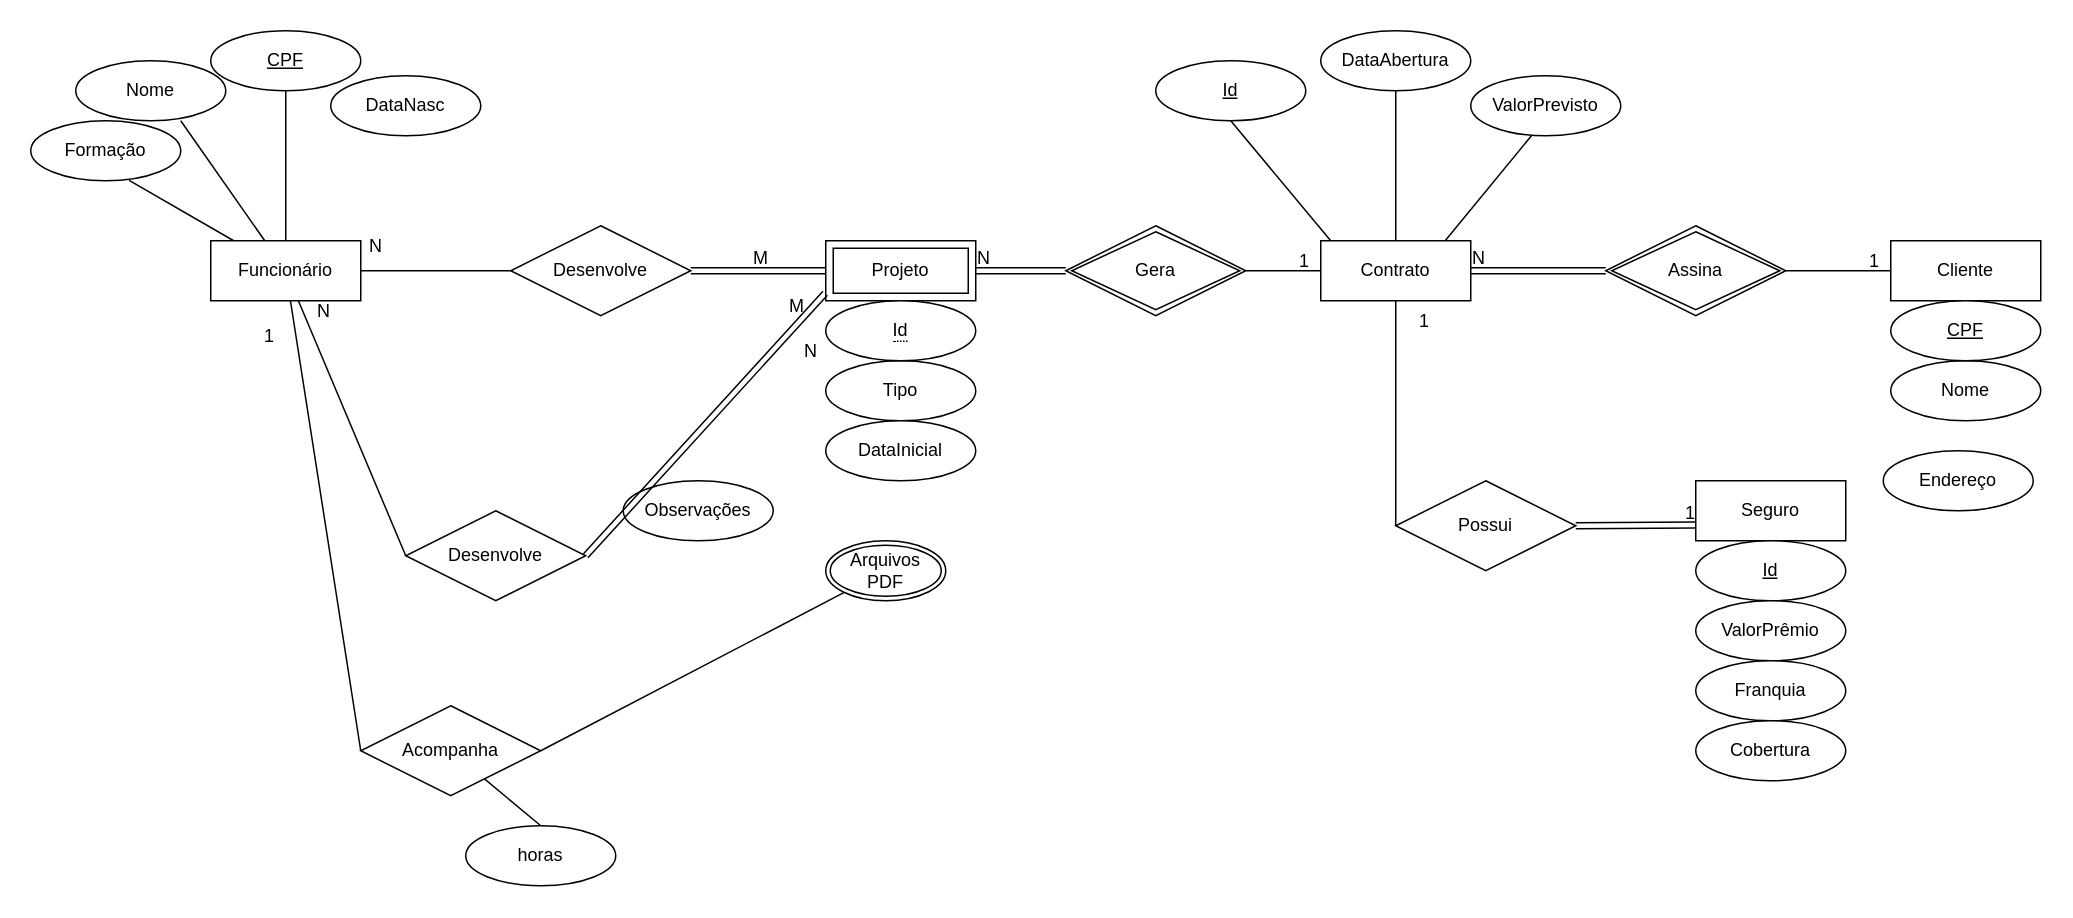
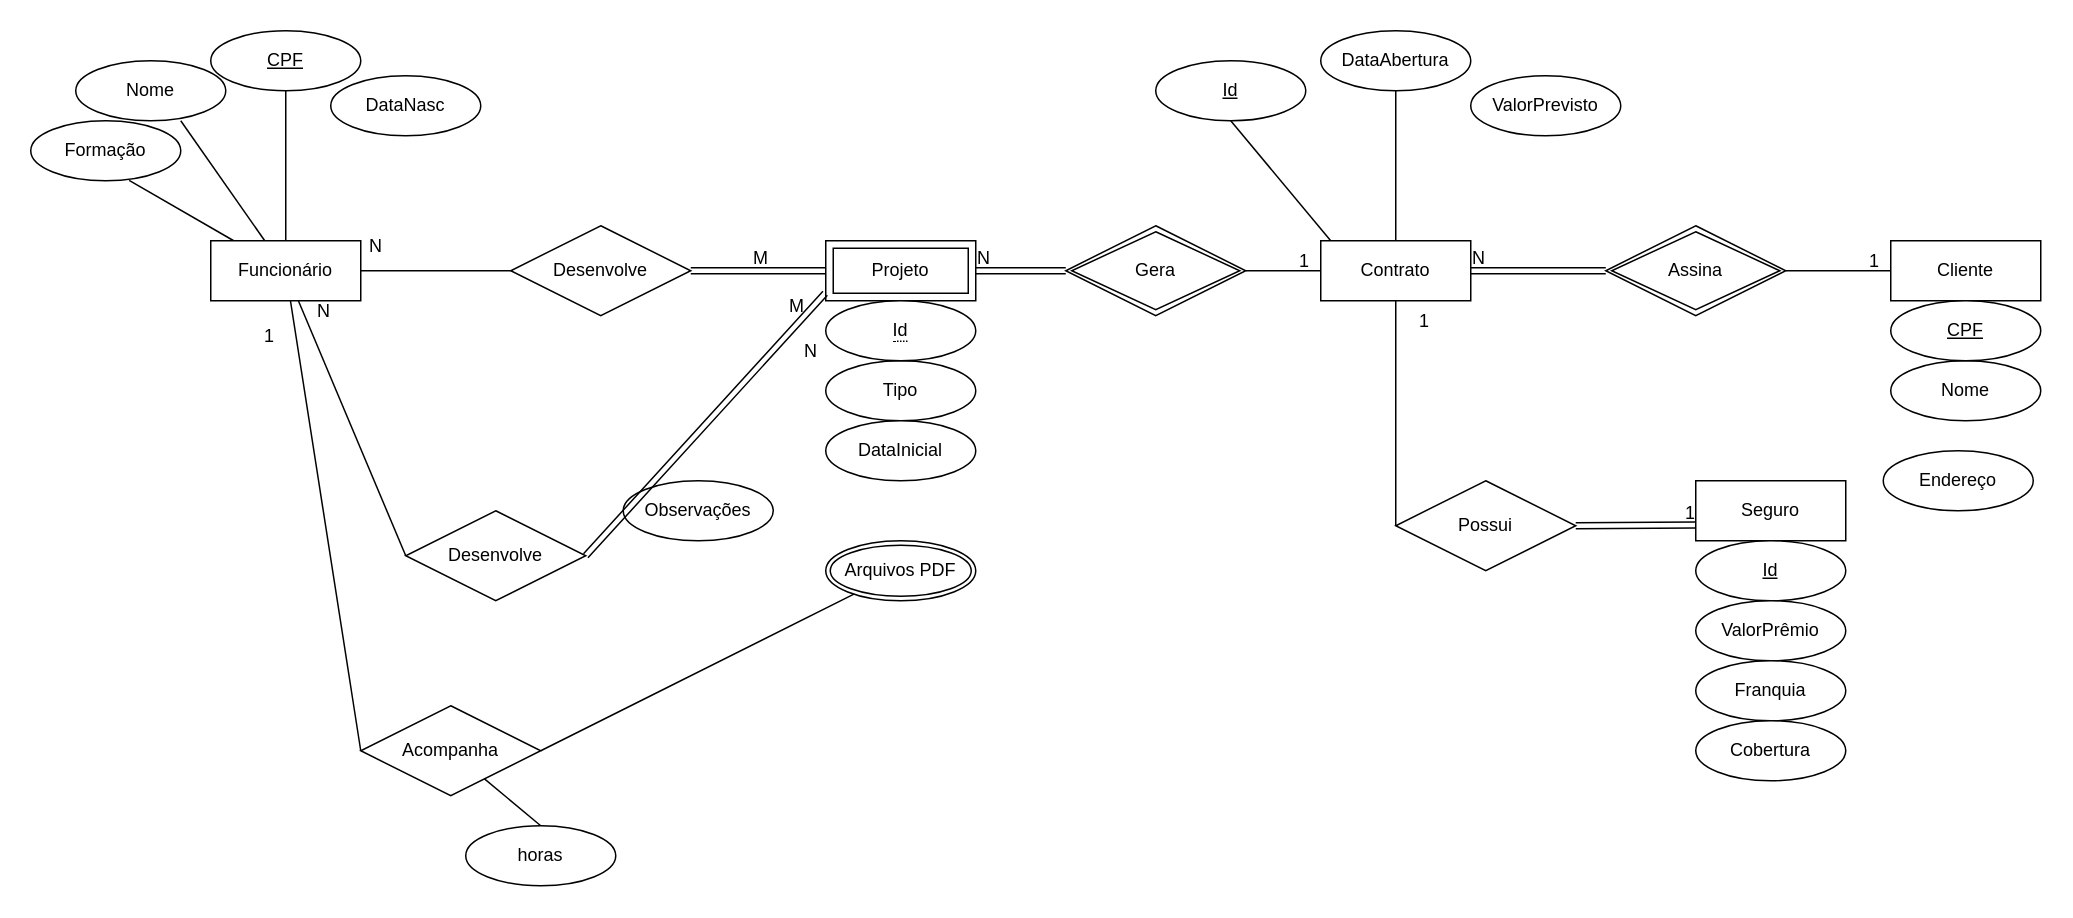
edge "ValorPrevisto" -- "Contrato": removed
node "Arquivos PDF": size 120x60 -> 150x60
